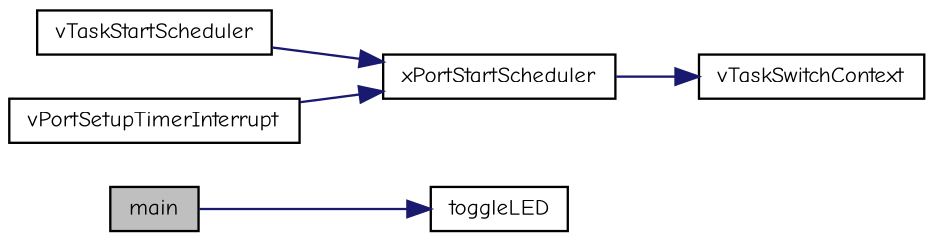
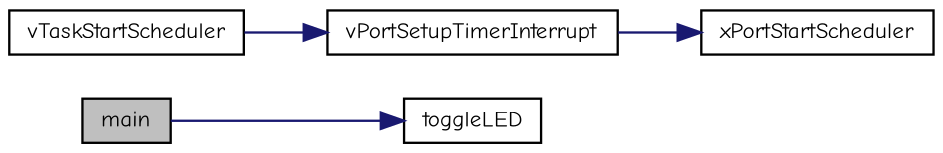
edge "vTaskStartScheduler" -> "xPortStartScheduler": now "vTaskStartScheduler" -> "vPortSetupTimerInterrupt"
node "vTaskSwitchContext": removed
